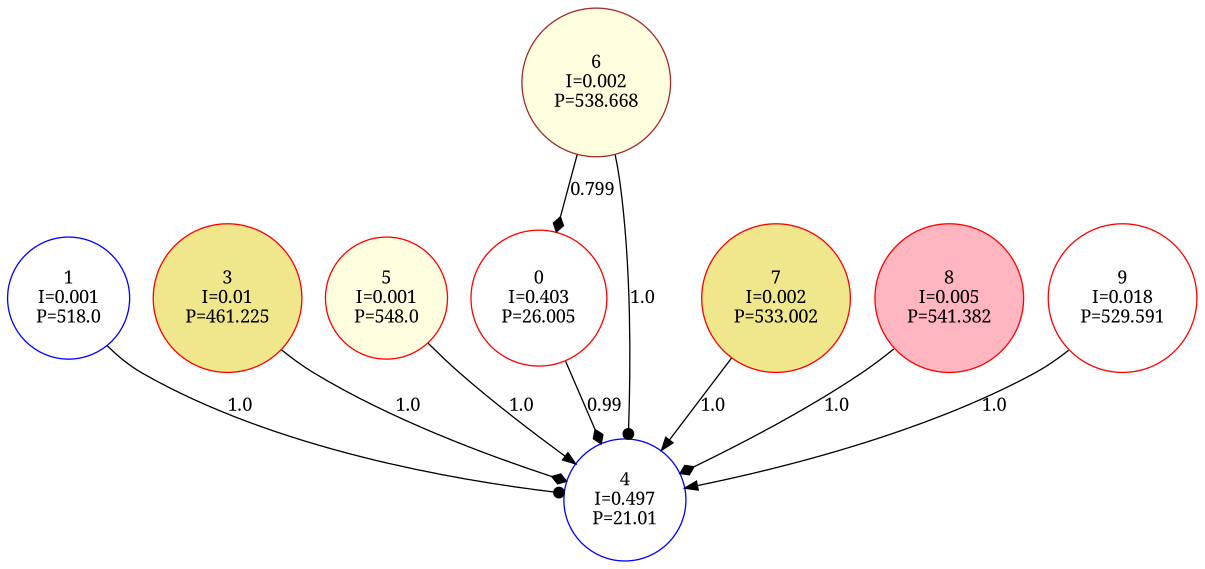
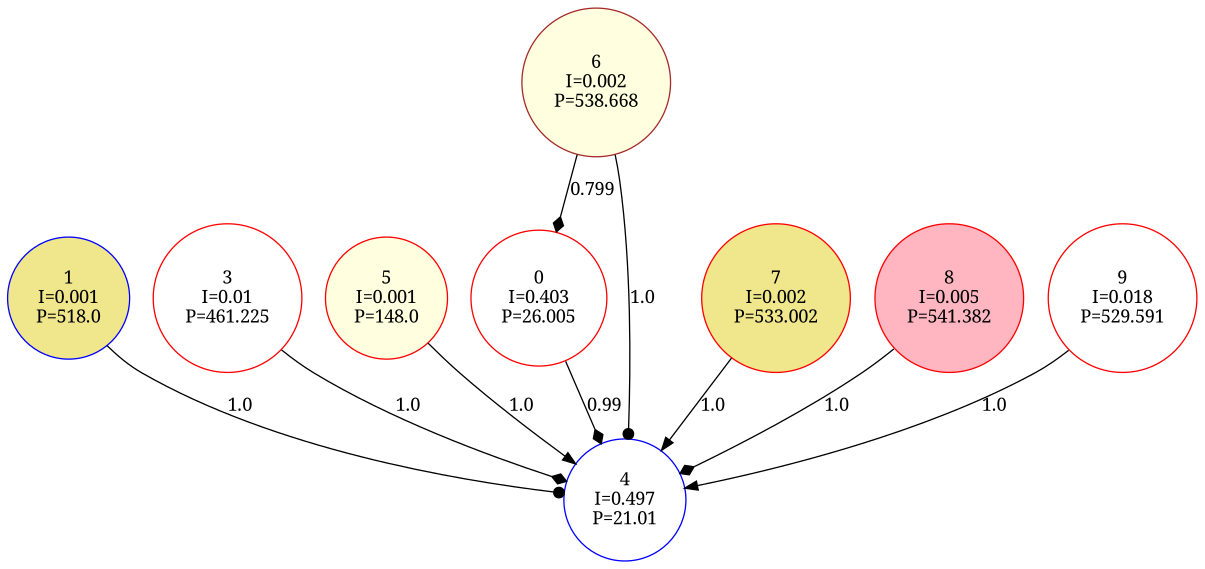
node "1 I=0.001 P=518.0": fillcolor white -> khaki
node "3 I=0.01 P=461.225": fillcolor khaki -> white
node "5 I=0.001 P=548.0": label "5 I=0.001 P=548.0" -> "5 I=0.001 P=148.0"
